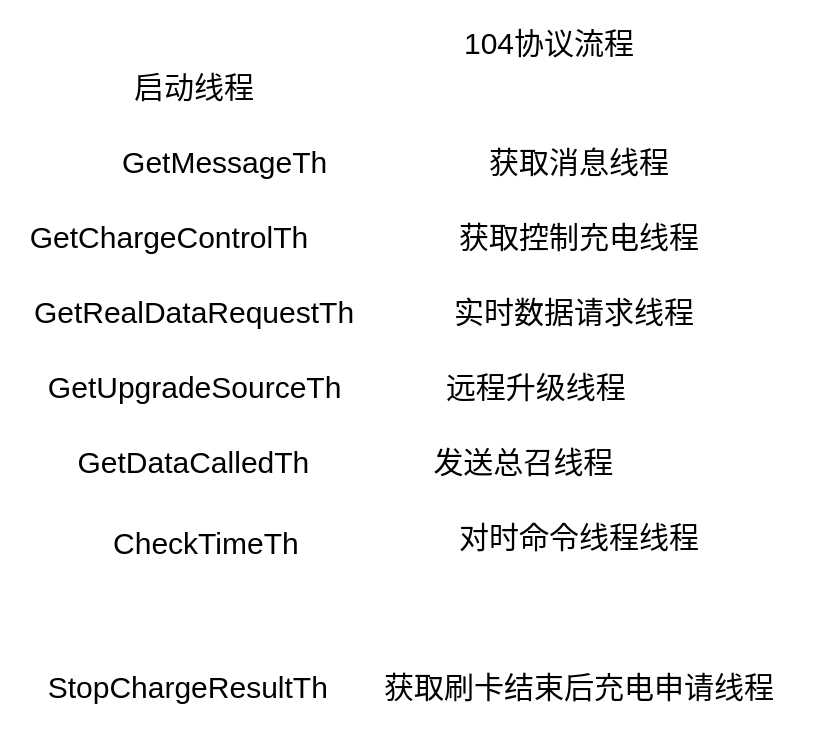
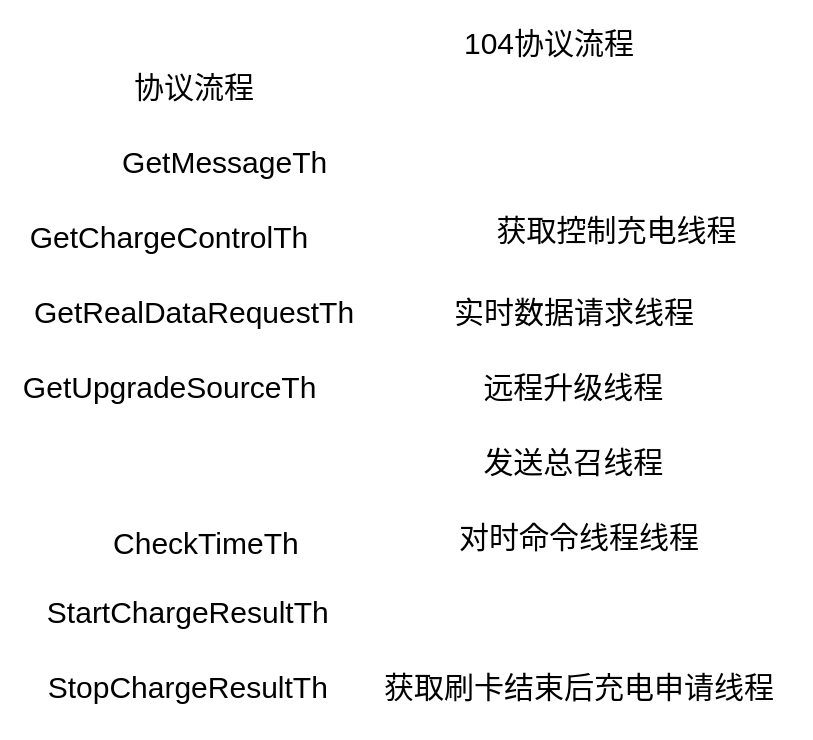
node "启动线程": label "启动线程" -> "协议流程"
node "获取消息线程": removed
node "获取控制充电线程": moved (579, 238) -> (616, 232)
node "GetUpgradeSourceTh": moved (194, 388) -> (169, 388)
node "远程升级线程": moved (537, 388) -> (574, 388)
node "GetDataCalledTh": removed
node "发送总召线程": moved (524, 463) -> (574, 463)
node "StartChargeResultTh": added
